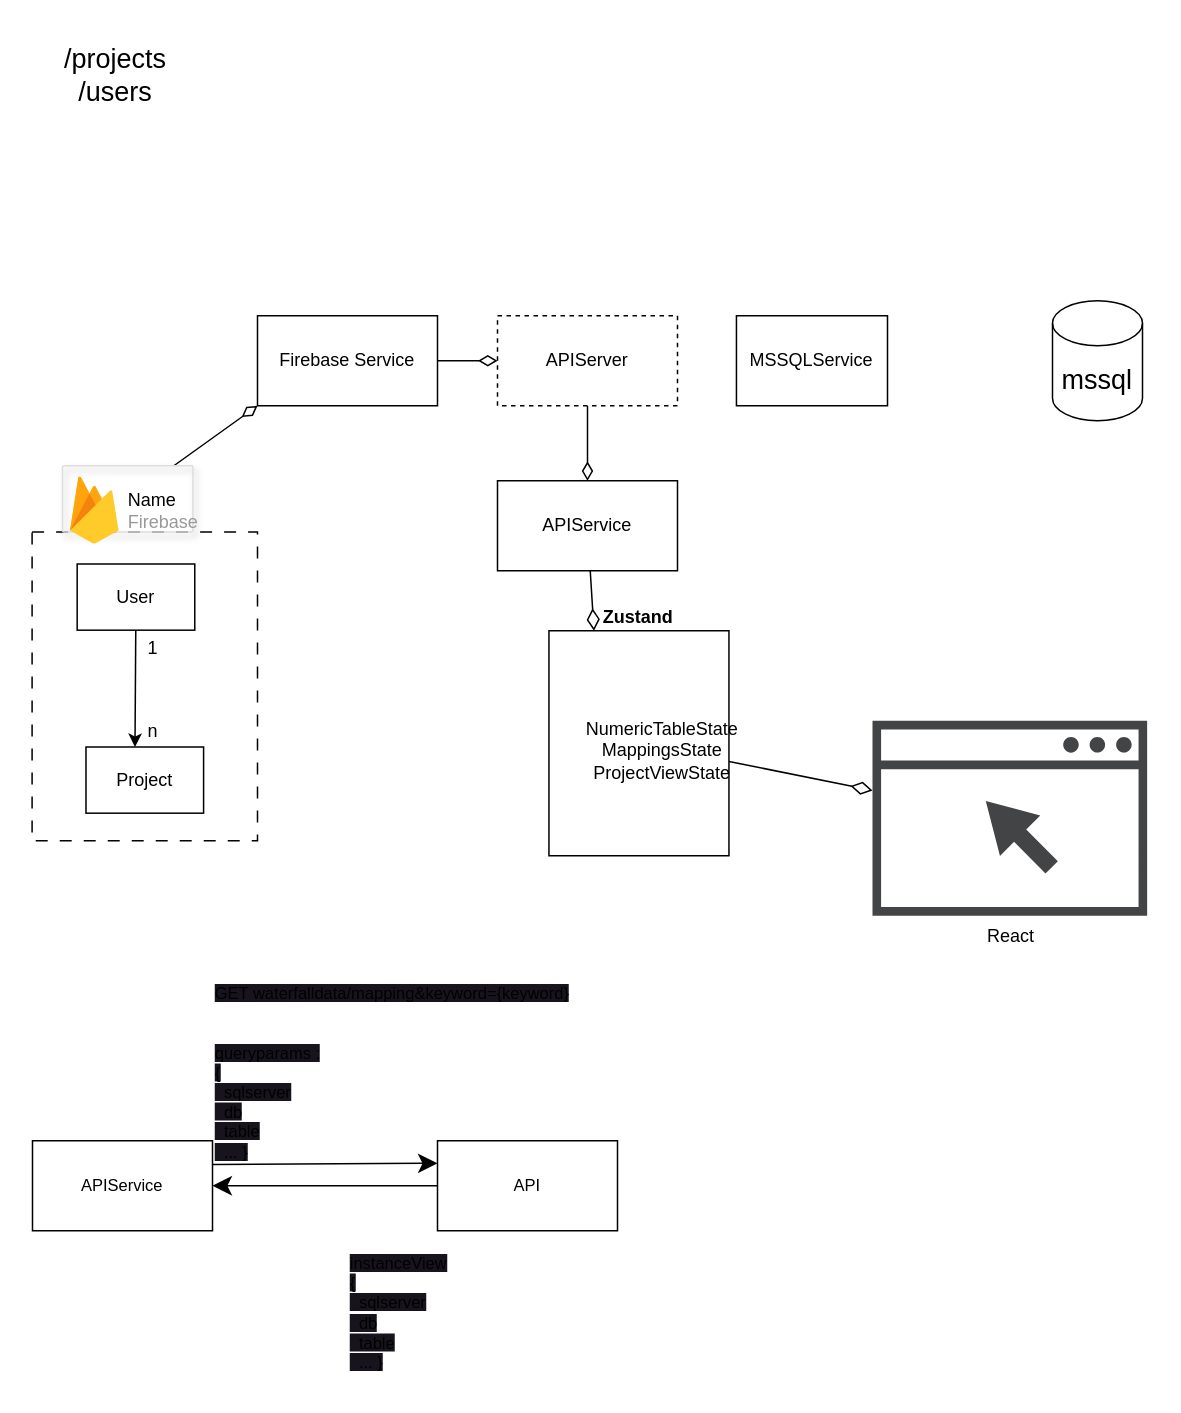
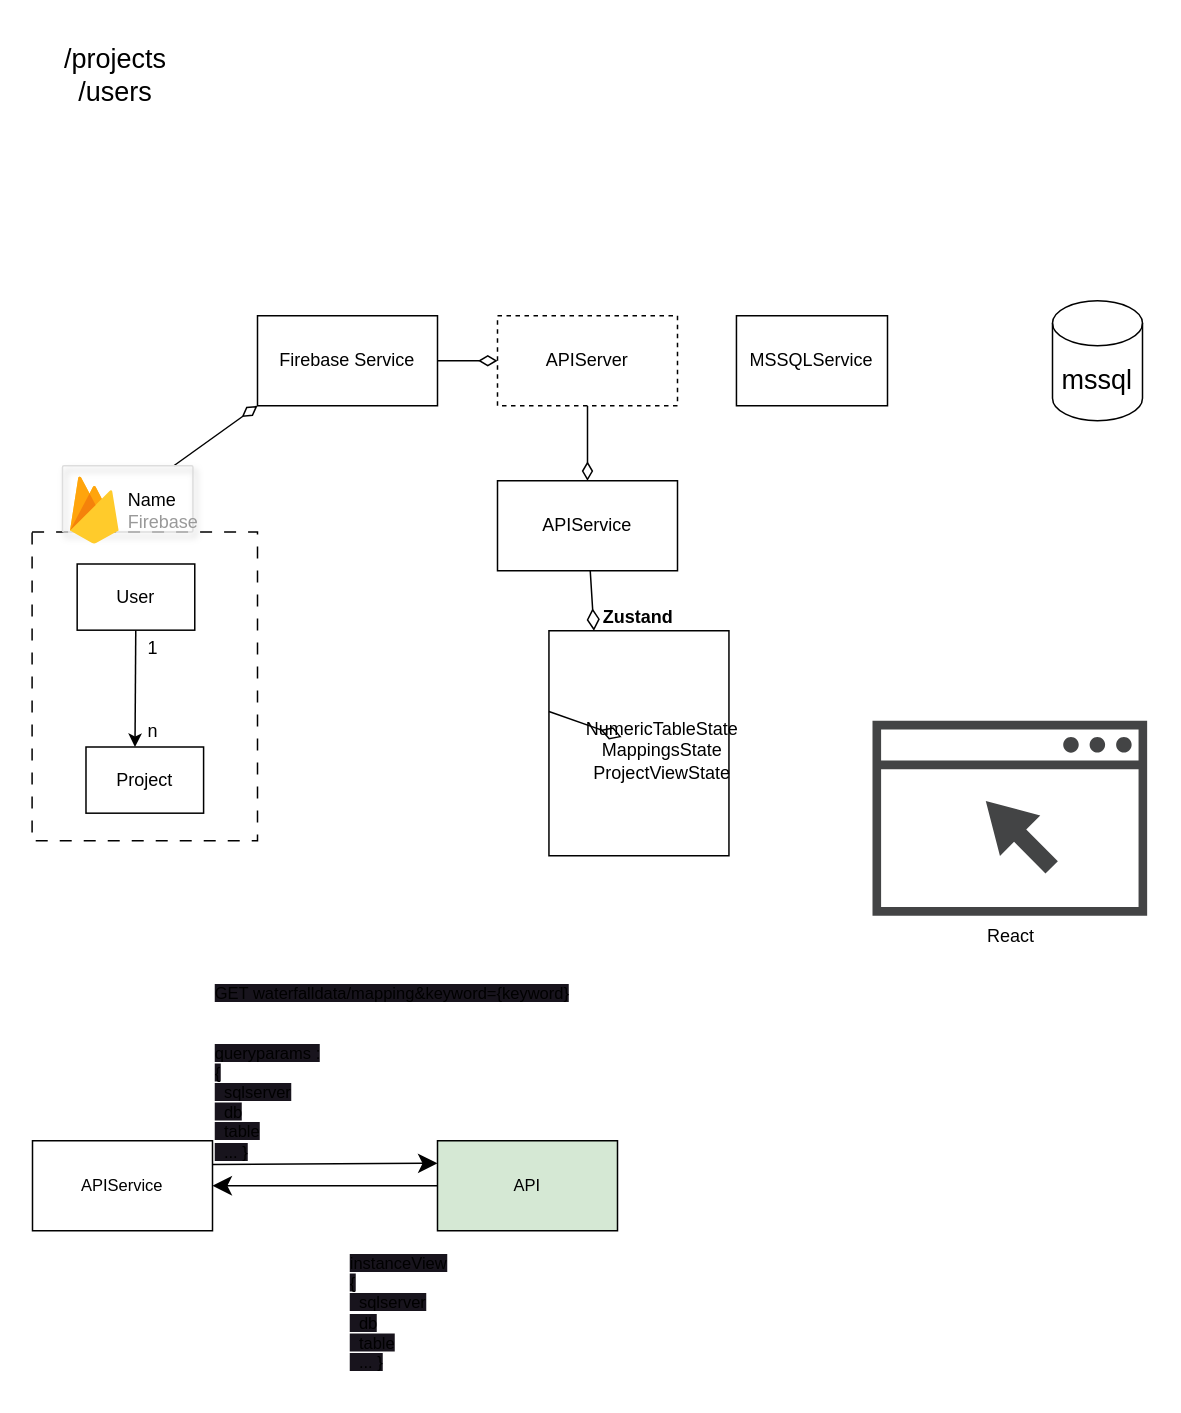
edge "Zustand" -> "React": now "Zustand" -> "NumericTableState MappingsState ProjectViewState"
node "API": fillcolor #ffffff -> #d5e8d4
